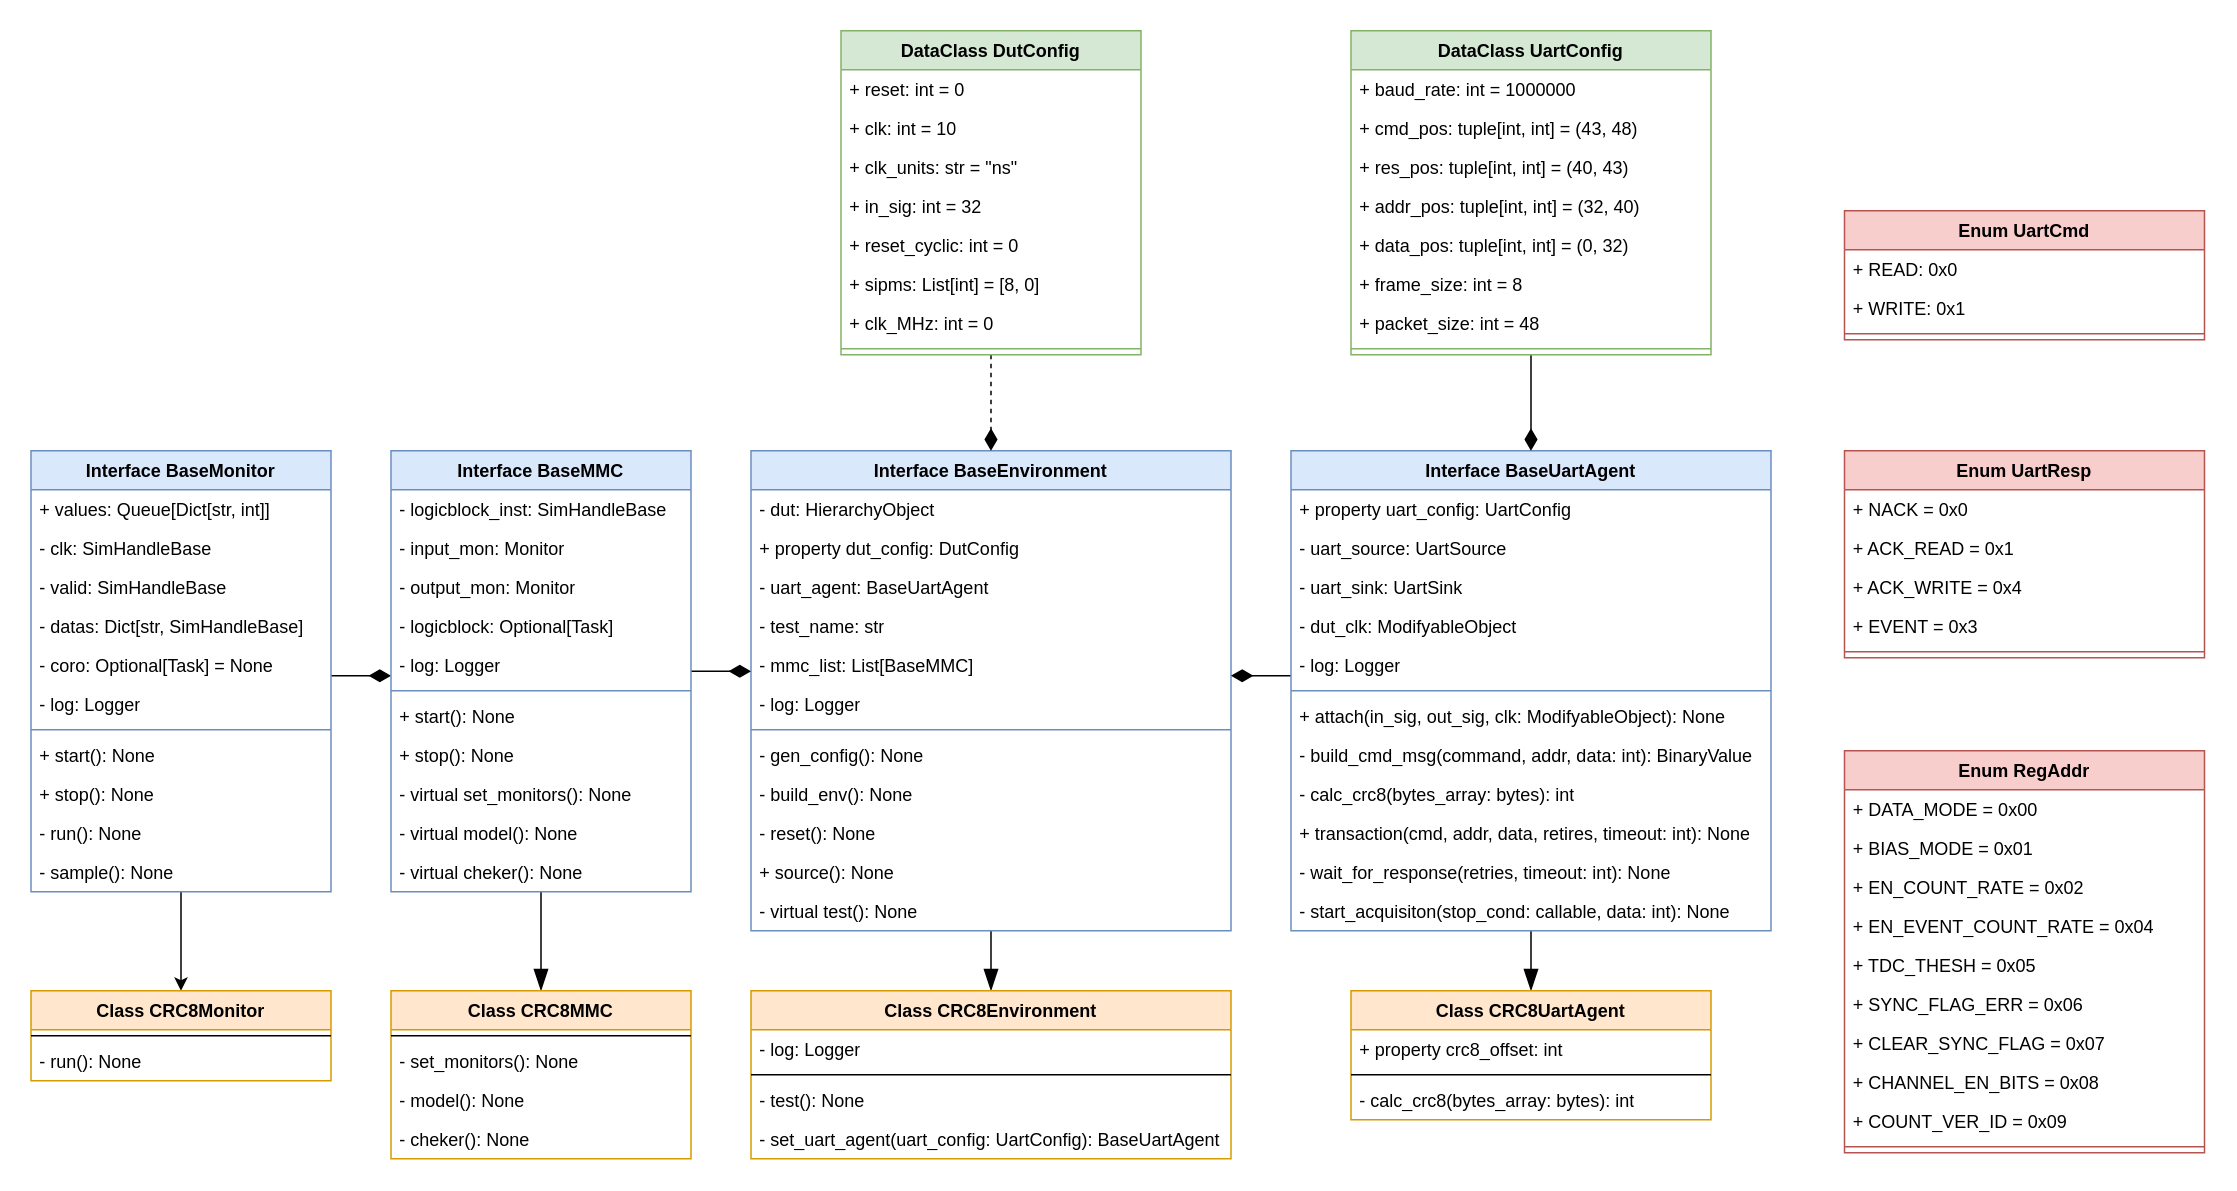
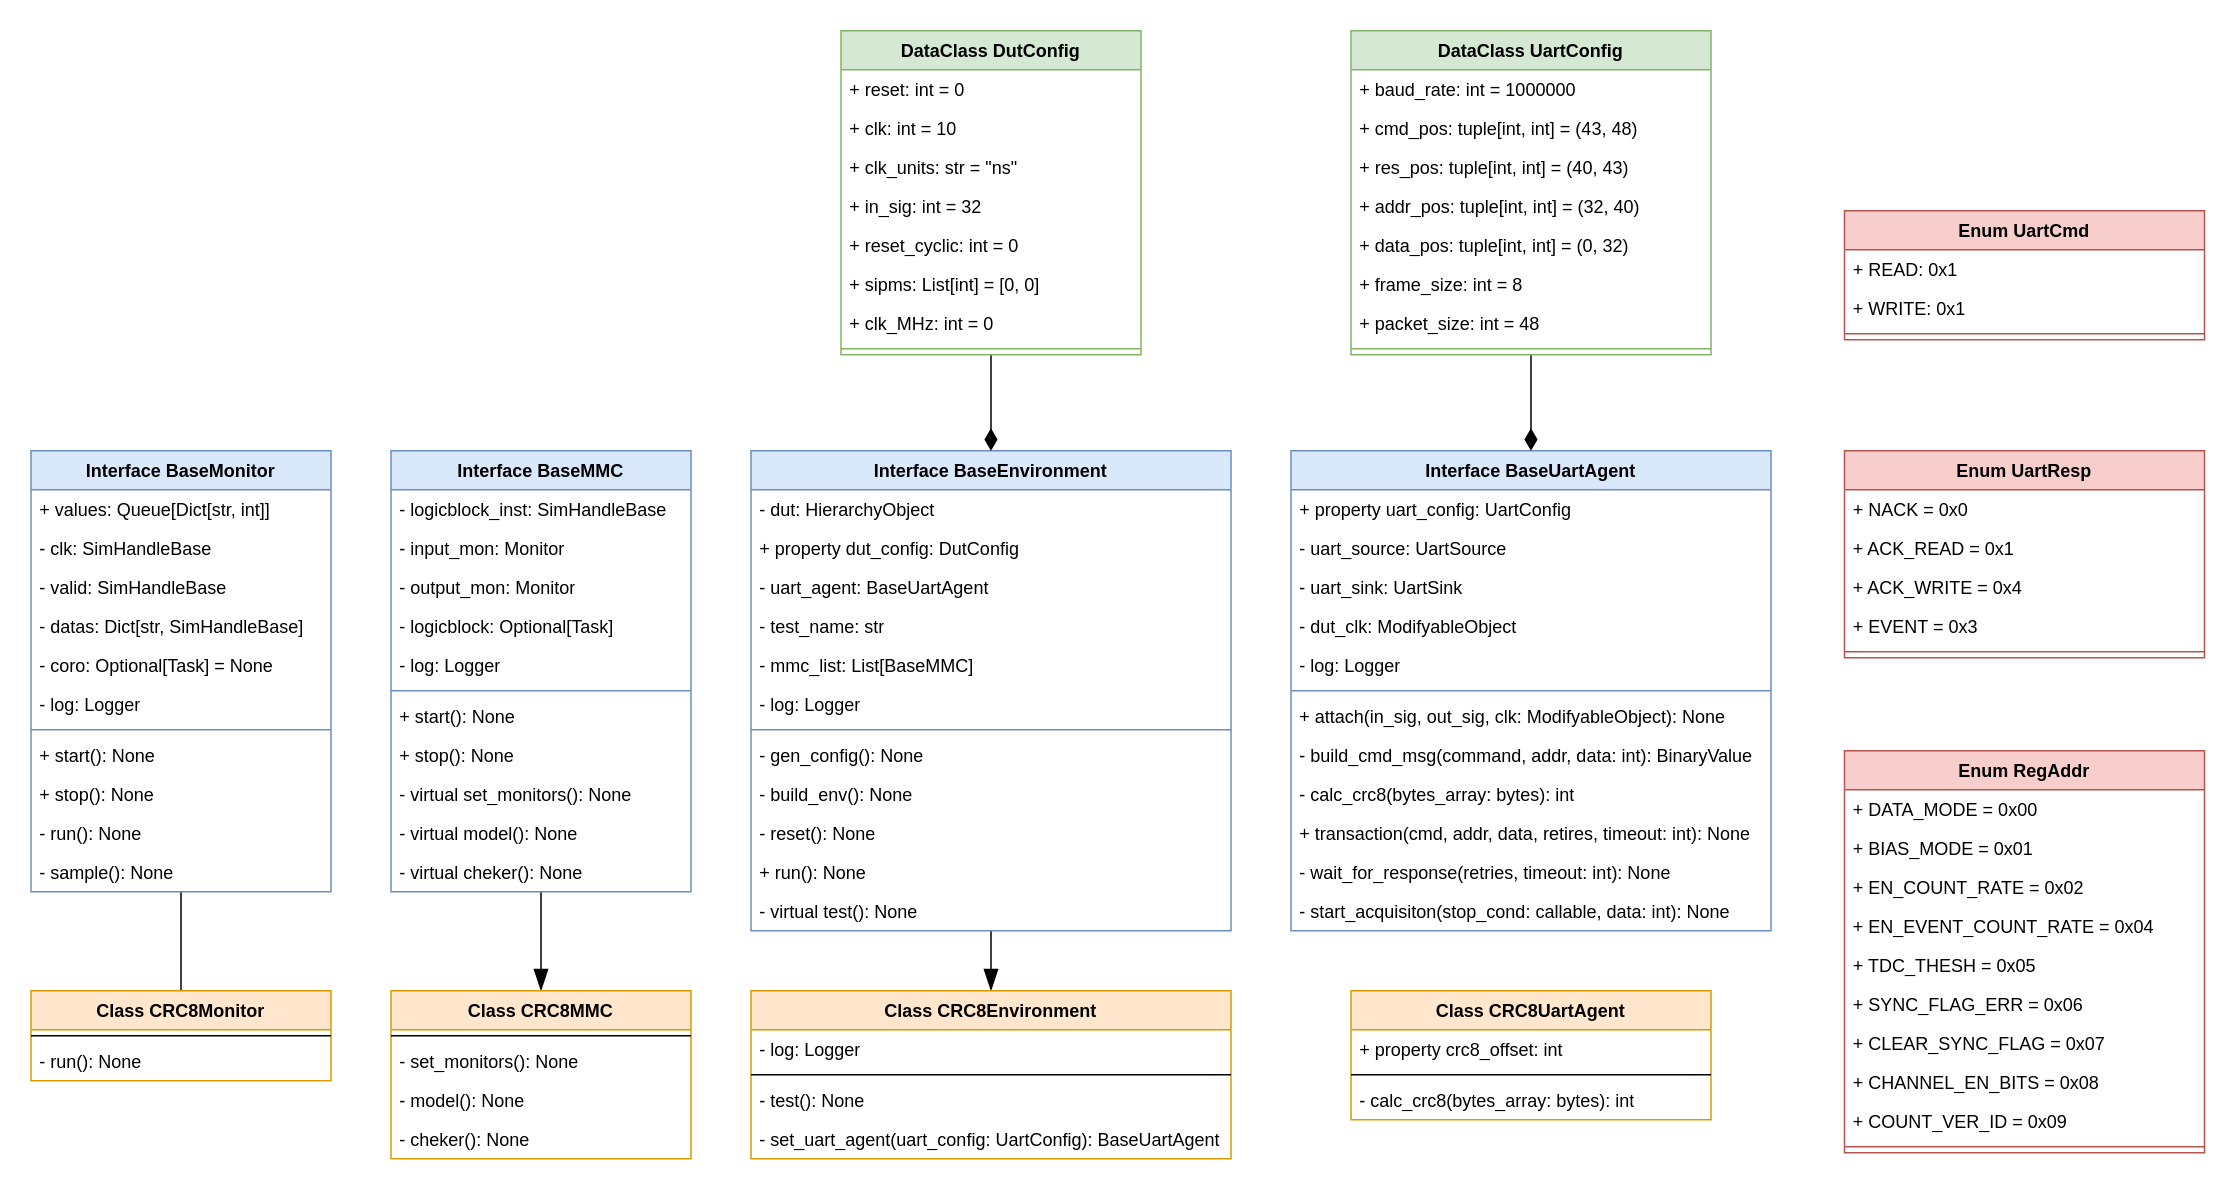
node "+ READ: 0x0": label "+ READ: 0x0" -> "+ READ: 0x1"
node "+ sipms: List[int] = [8, 0]": label "+ sipms: List[int] = [8, 0]" -> "+ sipms: List[int] = [0, 0]"
edge "DataClass DutConfig" -> "Interface BaseEnvironment": style dashed -> solid
edge "Interface BaseMMC" -> "Interface BaseEnvironment": removed
edge "Interface BaseMonitor" -> "Interface BaseMMC": removed
edge "Interface BaseUartAgent" -> "Interface BaseEnvironment": removed
node "+ source(): None": label "+ source(): None" -> "+ run(): None"
edge "Interface BaseUartAgent" -> "Class CRC8UartAgent": removed
edge "Interface BaseMonitor" -> "Class CRC8Monitor": arrowhead classic -> none
